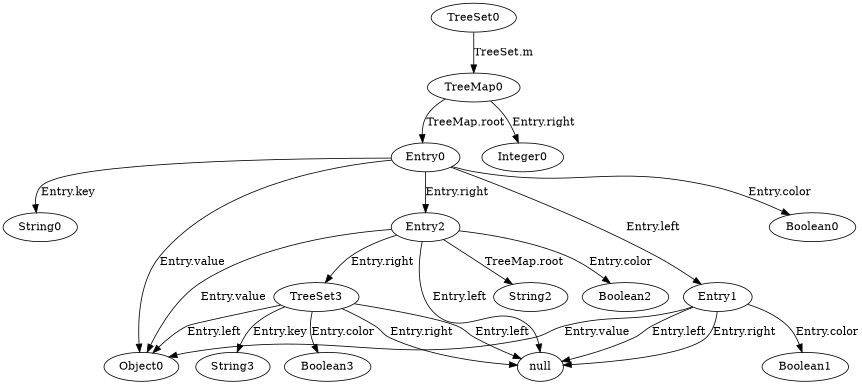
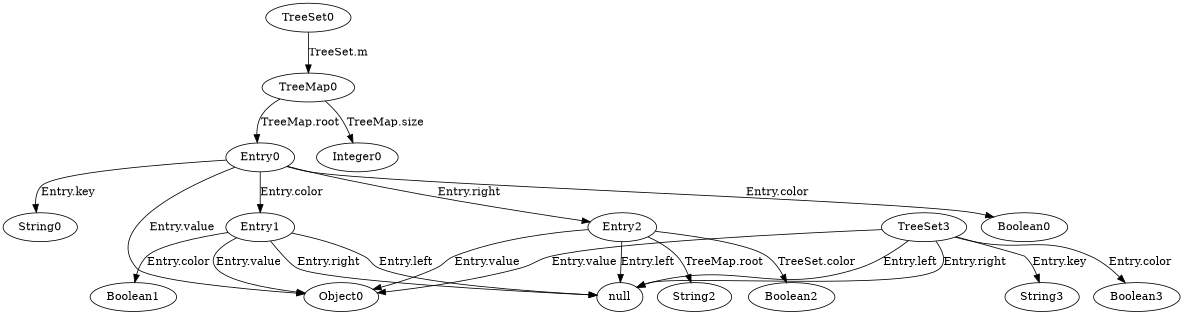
edge "TreeMap0" -> "Integer0": label "Entry.right" -> "TreeMap.size"
edge "Entry0" -> "Entry1": label "Entry.left" -> "Entry.color"
edge "Entry2" -> "TreeSet3": removed, label "Entry.right"
edge "Entry2" -> "Boolean2": label "Entry.color" -> "TreeSet.color"
edge "TreeSet3" -> "Object0": label "Entry.left" -> "Entry.value"
